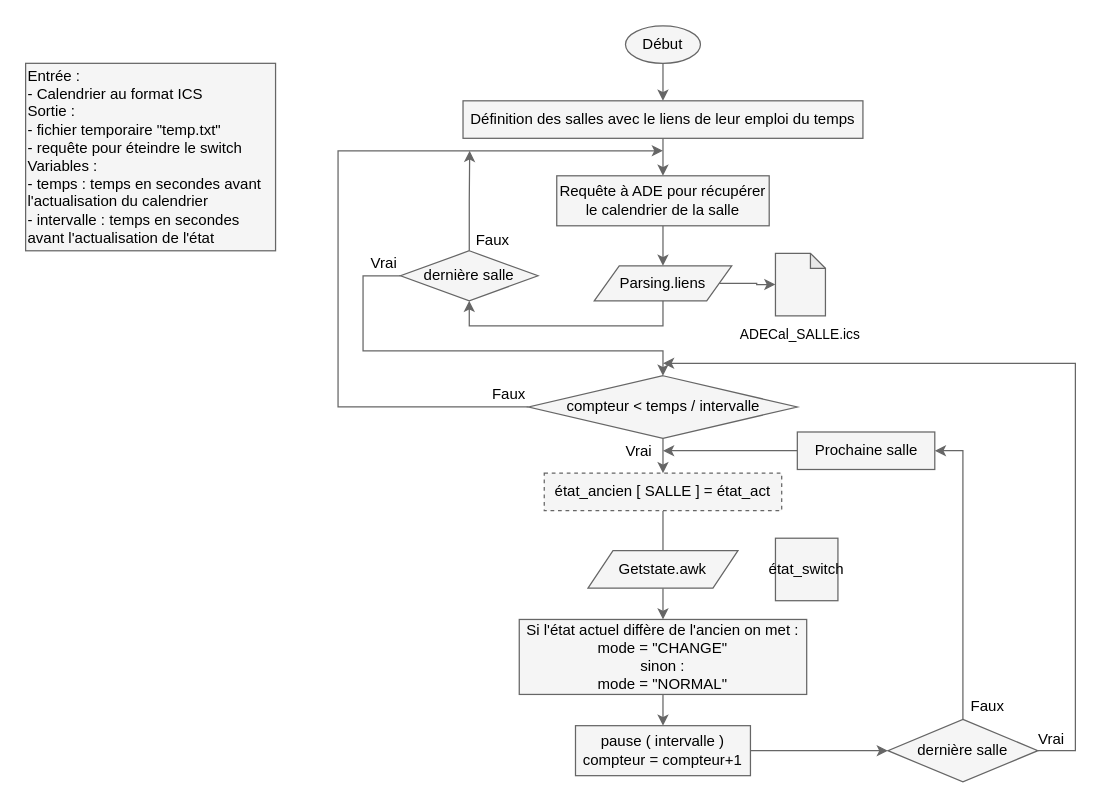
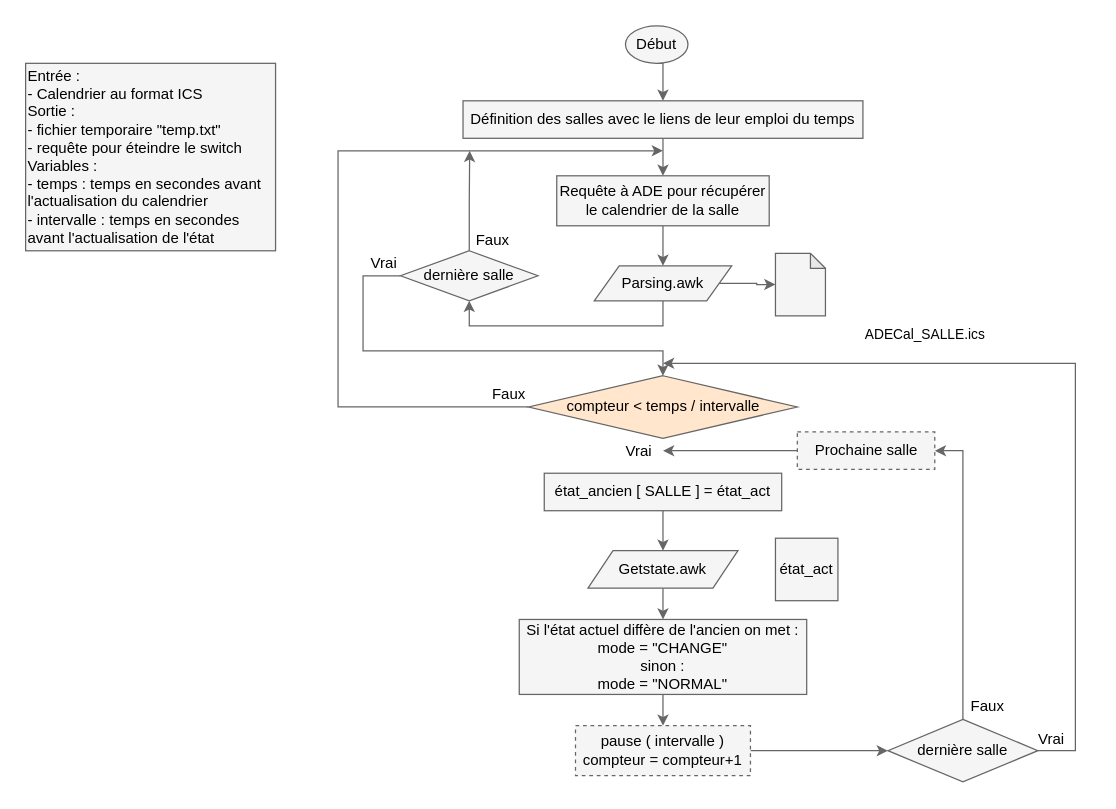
node "Début": size 75x38 -> 63x38
node "Parsing.liens": label "Parsing.liens" -> "Parsing.awk"
node "ADECal_SALLE.ics": moved (801, 334) -> (926, 334)
node "compteur < temps / intervalle": fillcolor #f5f5f5 -> #ffe6cc
edge "compteur < temps / intervalle" -> "état_ancien [ SALLE ] = état_act": removed
node "Prochaine salle": style solid -> dashed
node "état_ancien [ SALLE ] = état_act": style dashed -> solid
edge "état_ancien [ SALLE ] = état_act" -- "Getstate.awk": arrowhead none -> classic
node "état_switch": label "état_switch" -> "état_act"
node "pause ( intervalle ) compteur = compteur+1": style solid -> dashed
